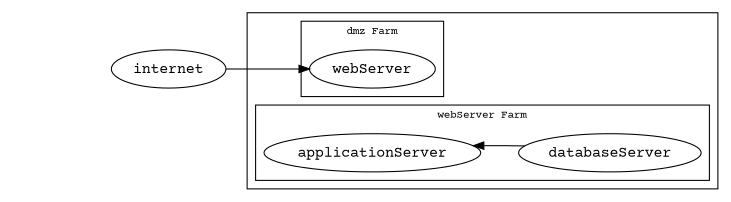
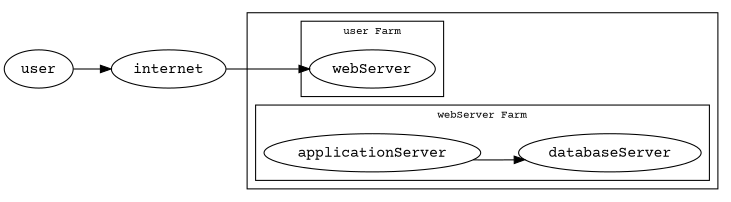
cluster "dmz Farm": label "dmz Farm" -> "user Farm"
node "user": added
edge "databaseServer" -> "applicationServer": reversed
